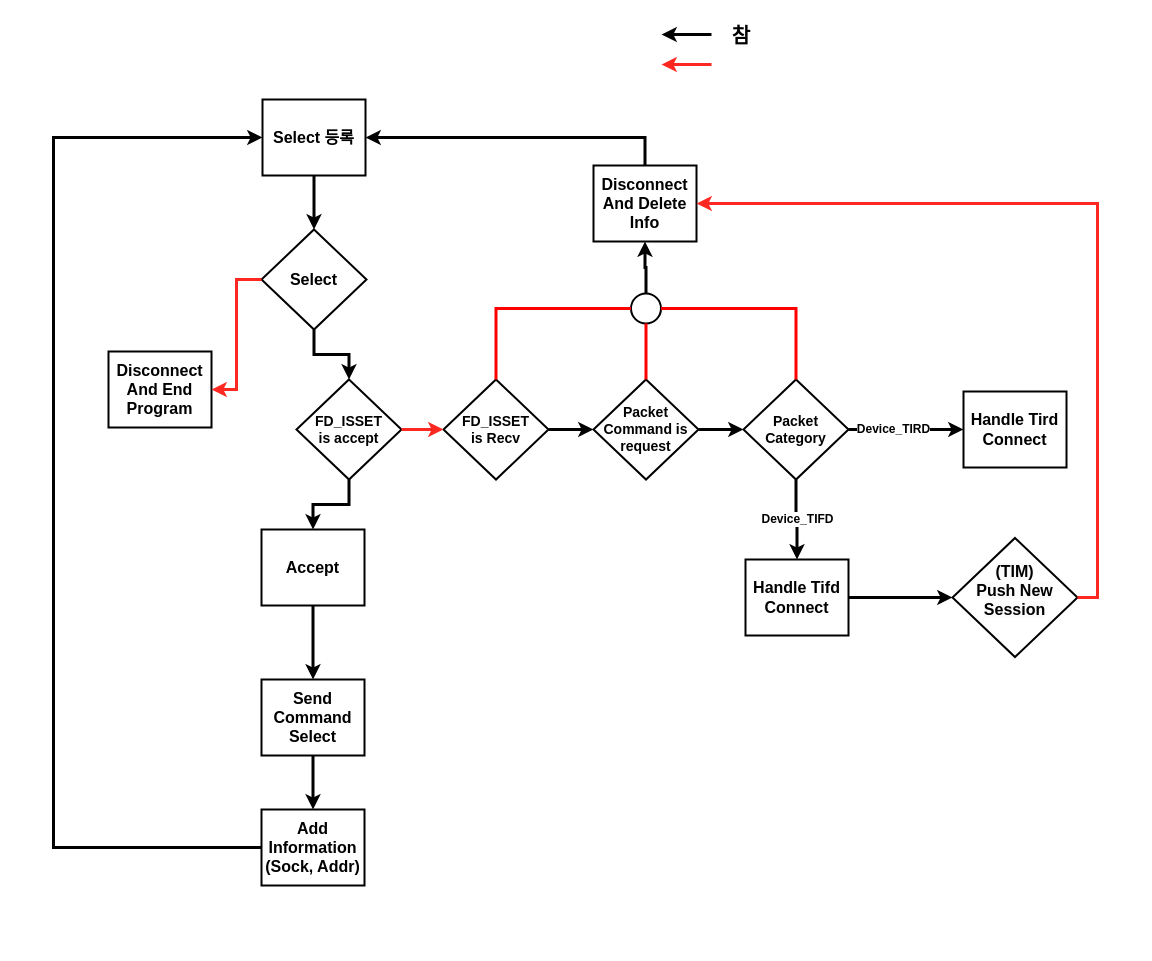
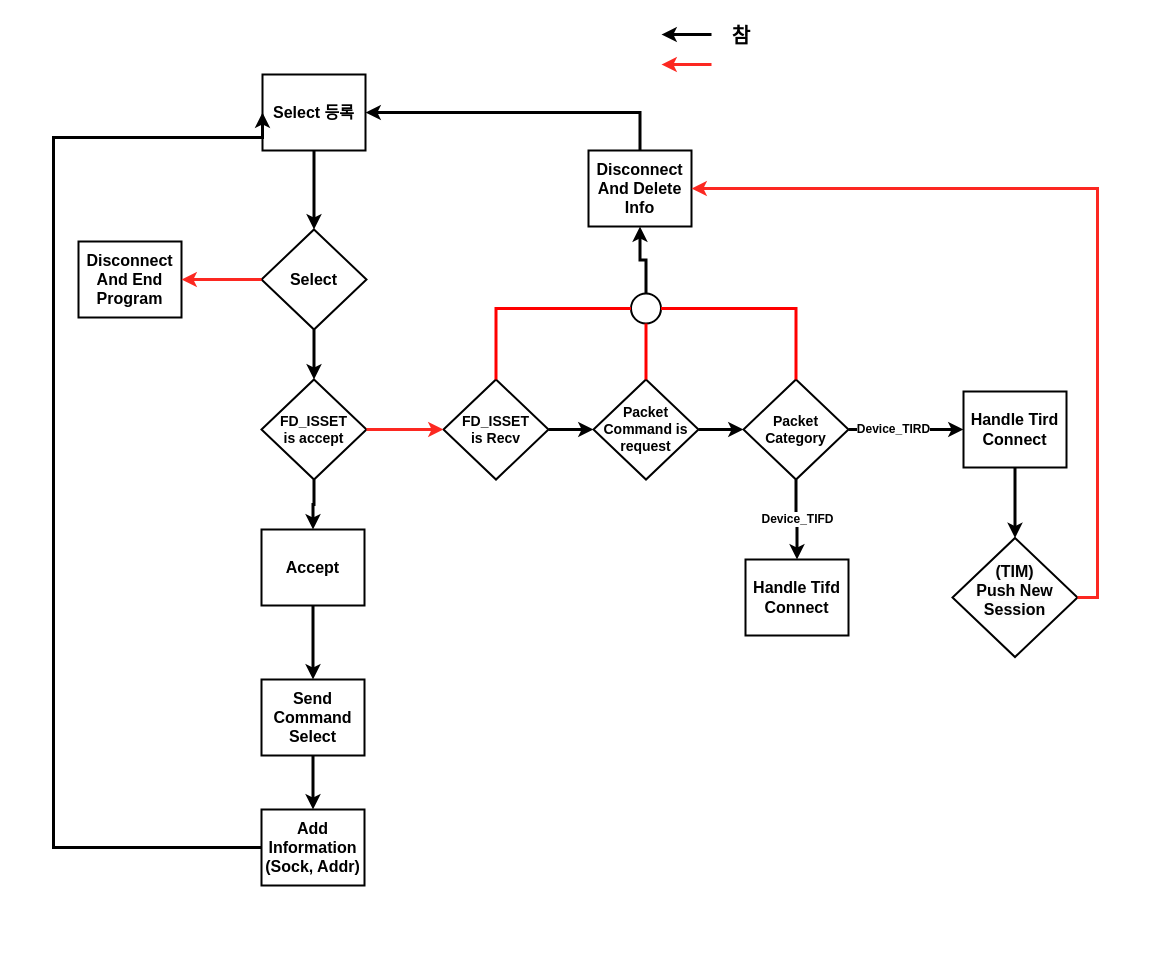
node "Select 등록": moved (314, 138) -> (314, 113)
node "Disconnect And Delete Info": moved (645, 204) -> (640, 189)
node "Disconnect And End Program": moved (160, 390) -> (130, 280)
node "FD_ISSETis accept": moved (349, 430) -> (314, 430)
edge "Handle Tird Connect" -> "(TIM)Push New Session": added
edge "Handle Tifd Connect" -> "(TIM)Push New Session": removed
